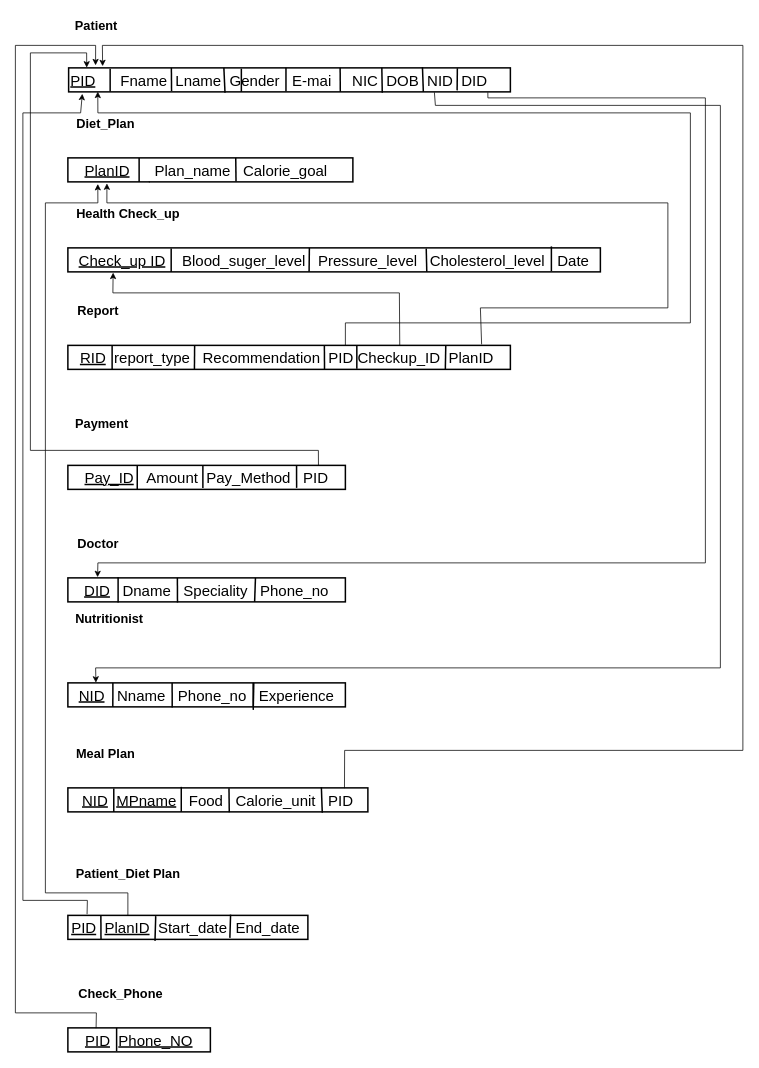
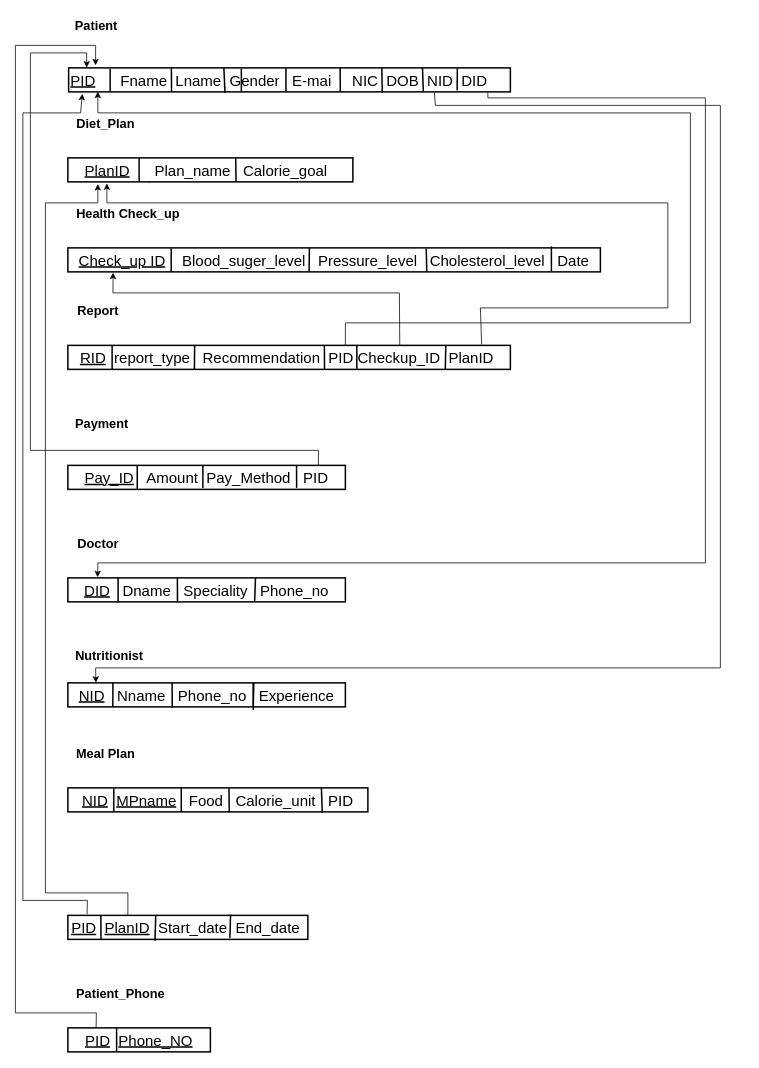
edge "NID MPname Food Calorie_unit PID" -> "PID Fname Lname Gender E-mai NIC DOB NID DID": removed
node "Nutritionist": moved (109, 619) -> (109, 657)
node "Patient_Diet Plan": removed
node "Check_Phone": label "Check_Phone" -> "Patient_Phone"
